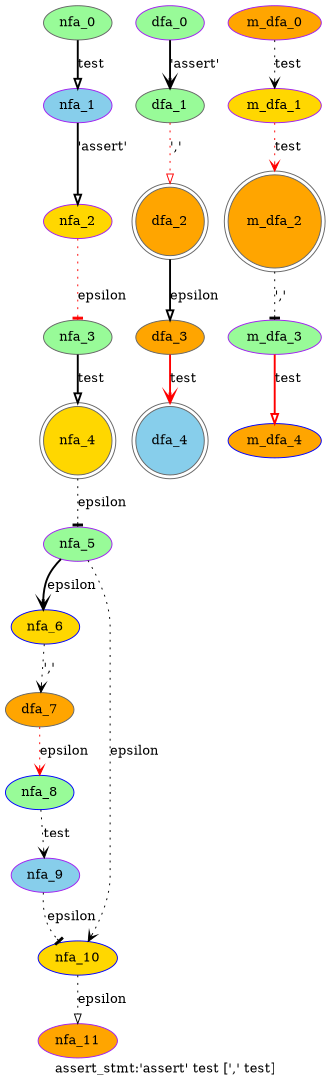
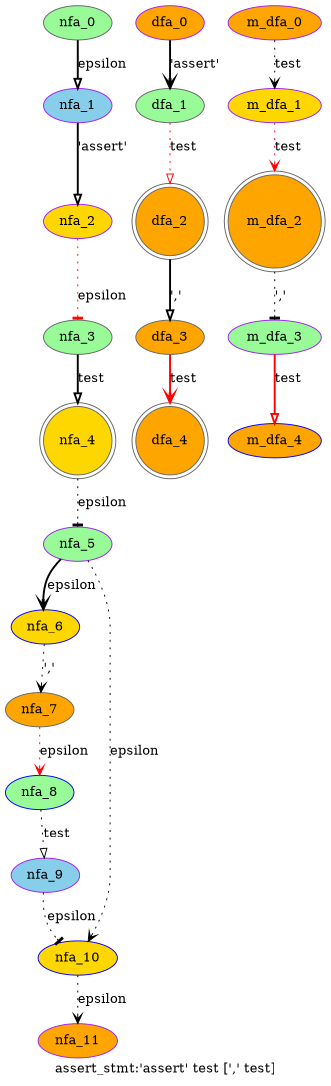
node "dfa_0": fillcolor palegreen -> orange
edge "nfa_0" -> "nfa_1": label "test" -> "epsilon"
edge "dfa_1" -> "dfa_2": label "','" -> "test"
edge "dfa_2" -> "dfa_3": label "epsilon" -> "','"
node "dfa_4": fillcolor skyblue -> orange
node "dfa_7": label "dfa_7" -> "nfa_7"
edge "nfa_8" -> "nfa_9": arrowhead vee -> onormal
edge "nfa_10" -> "nfa_11": arrowhead onormal -> vee
